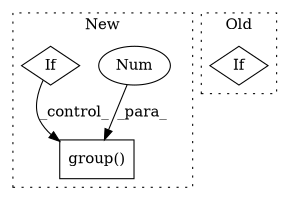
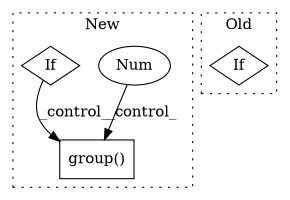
edge "Num" -> "group()": label "_para_" -> "_control_"
